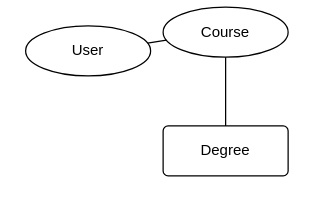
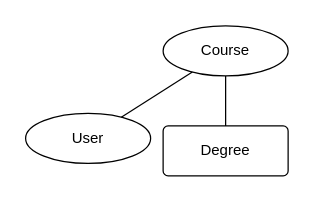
node "Course": moved (226, 32) -> (226, 51)
node "User": moved (88, 51) -> (88, 138)
